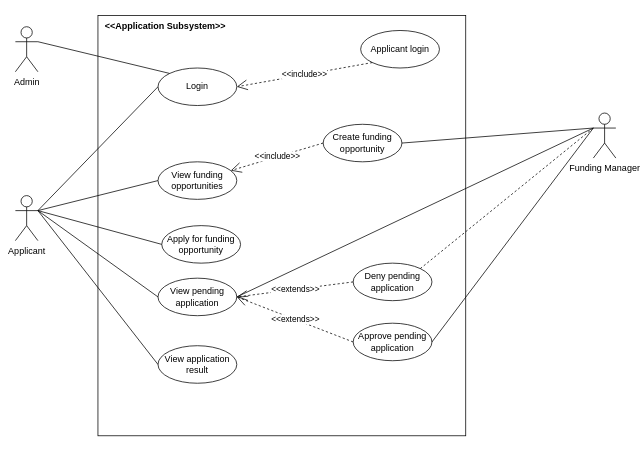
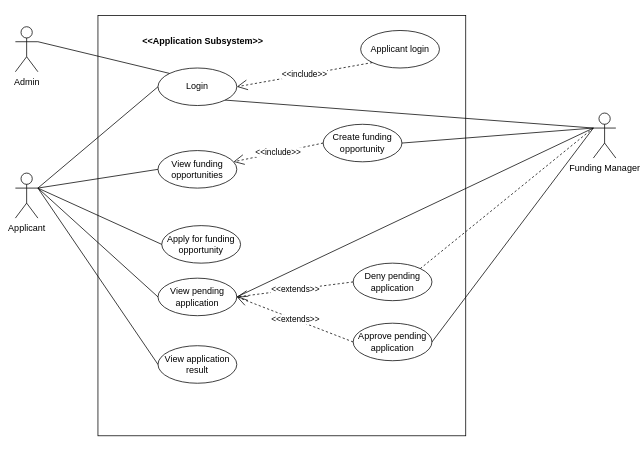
node "<<Application Subsystem>>": moved (165, 27) -> (203, 42)
edge "Login" -- "Funding Manager": added
node "View funding opportunities": moved (197, 180) -> (197, 169)
node "Applicant": moved (27, 218) -> (27, 195)
